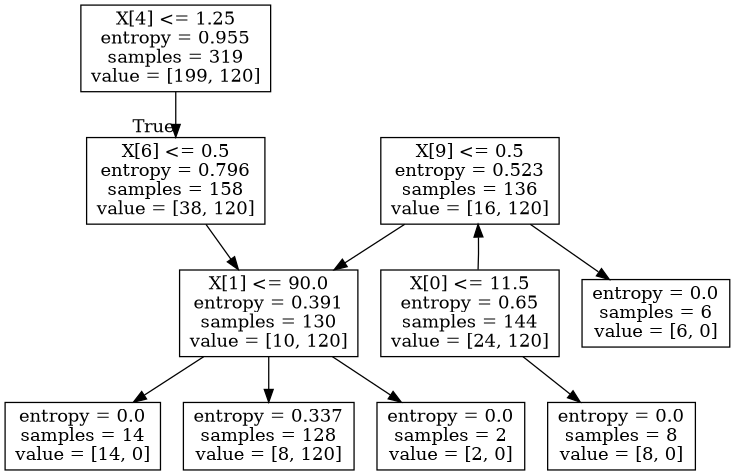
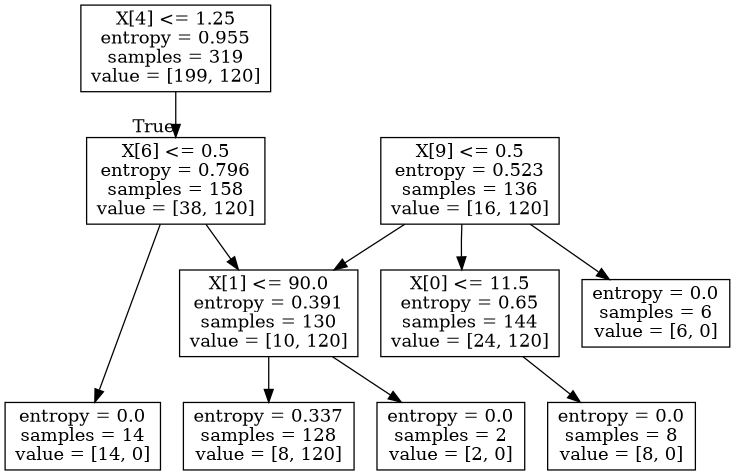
edge "X[0] <= 11.5 entropy = 0.65 samples = 144 value = [24, 120]" -> "X[9] <= 0.5 entropy = 0.523 samples = 136 value = [16, 120]": reversed
edge "X[1] <= 90.0 entropy = 0.391 samples = 130 value = [10, 120]" -> "entropy = 0.0 samples = 14 value = [14, 0]": now "X[6] <= 0.5 entropy = 0.796 samples = 158 value = [38, 120]" -> "entropy = 0.0 samples = 14 value = [14, 0]"
